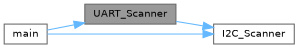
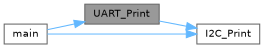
node "UART_Scanner": label "UART_Scanner" -> "UART_Print"
node "I2C_Scanner": label "I2C_Scanner" -> "I2C_Print"
